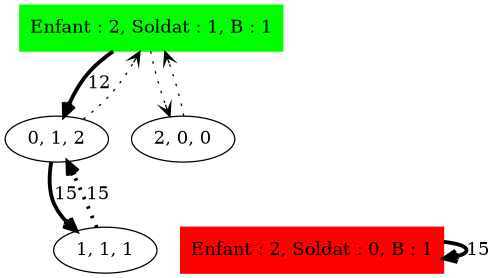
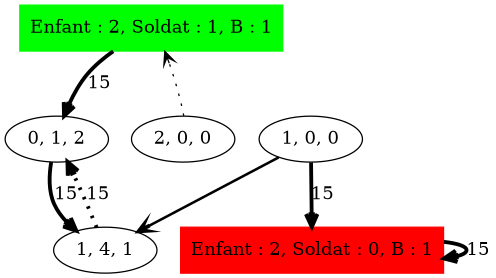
edge "Enfant : 2, Soldat : 1, B : 1" -> "2, 0, 0": removed
edge "Enfant : 2, Soldat : 1, B : 1" -> "0, 1, 2": label "12" -> "15"
edge "0, 1, 2" -> "Enfant : 2, Soldat : 1, B : 1": removed
node "1, 0, 0": added
node "1, 1, 1": label "1, 1, 1" -> "1, 4, 1"
